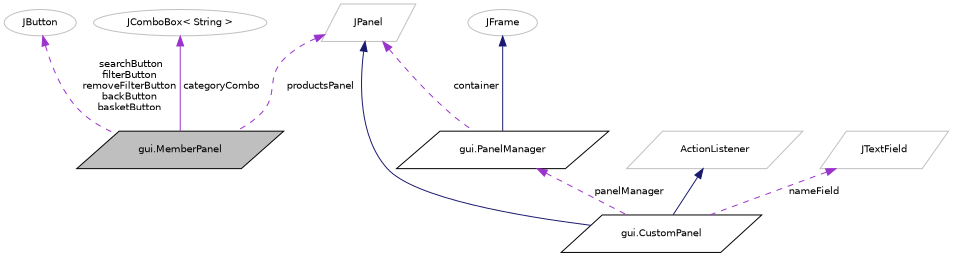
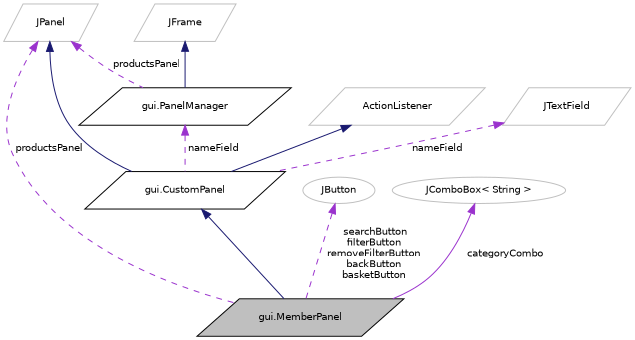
node "JFrame": shape ellipse -> parallelogram
edge "gui.PanelManager" -> "JPanel": label " container" -> " productsPanel"
edge "gui.CustomPanel" -> "gui.PanelManager": label " panelManager" -> " nameField"
edge "gui.MemberPanel" -> "gui.CustomPanel": added
